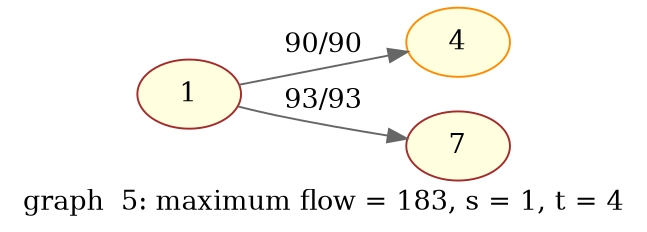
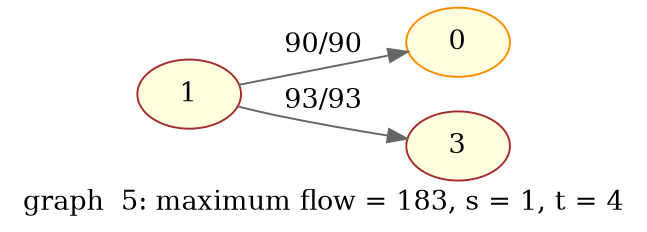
node "4": label "4" -> "0"
node "7": label "7" -> "3"
